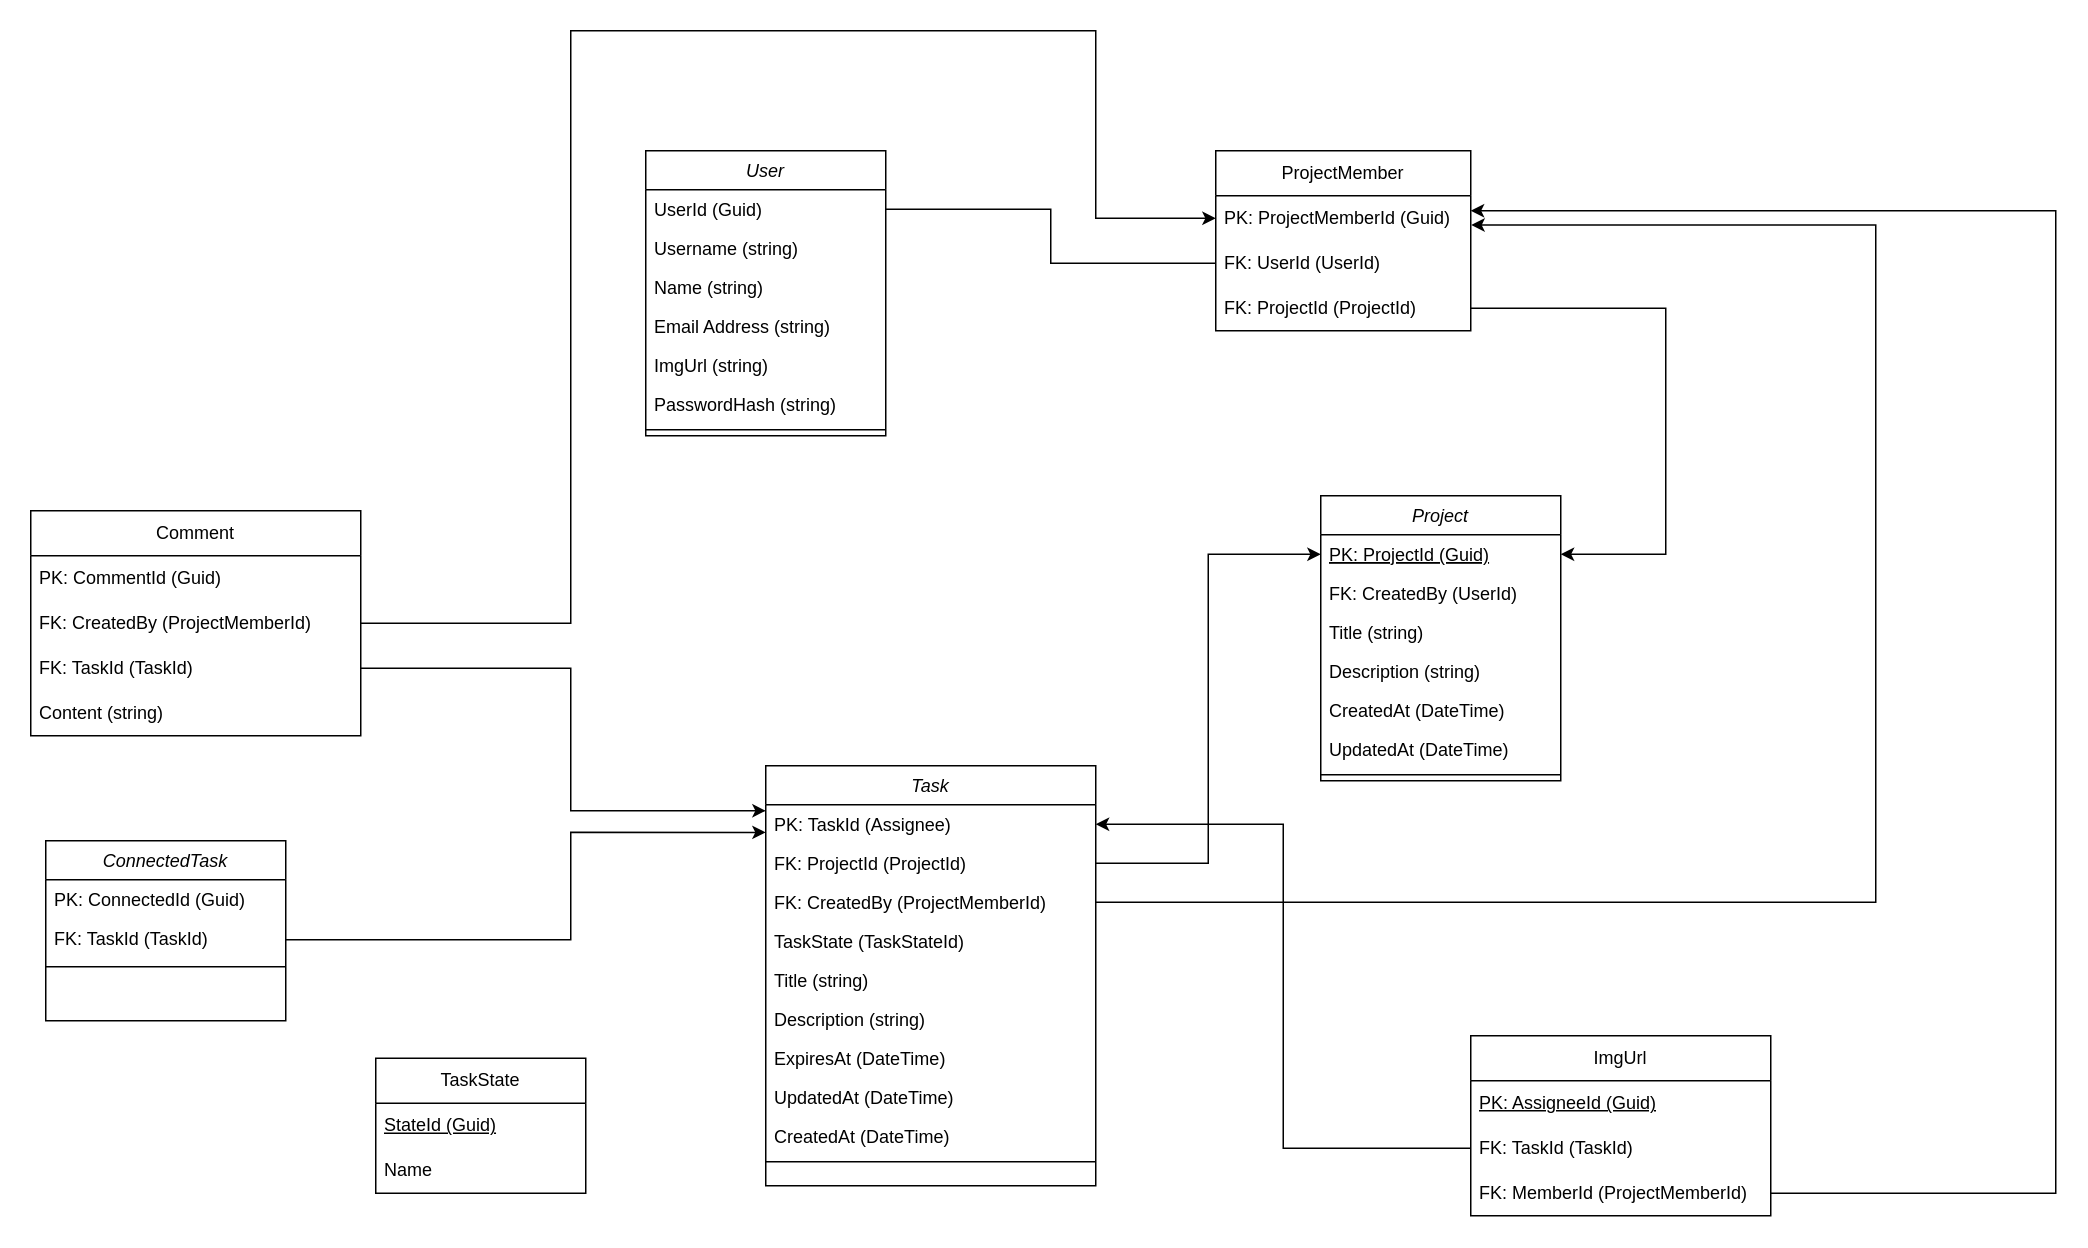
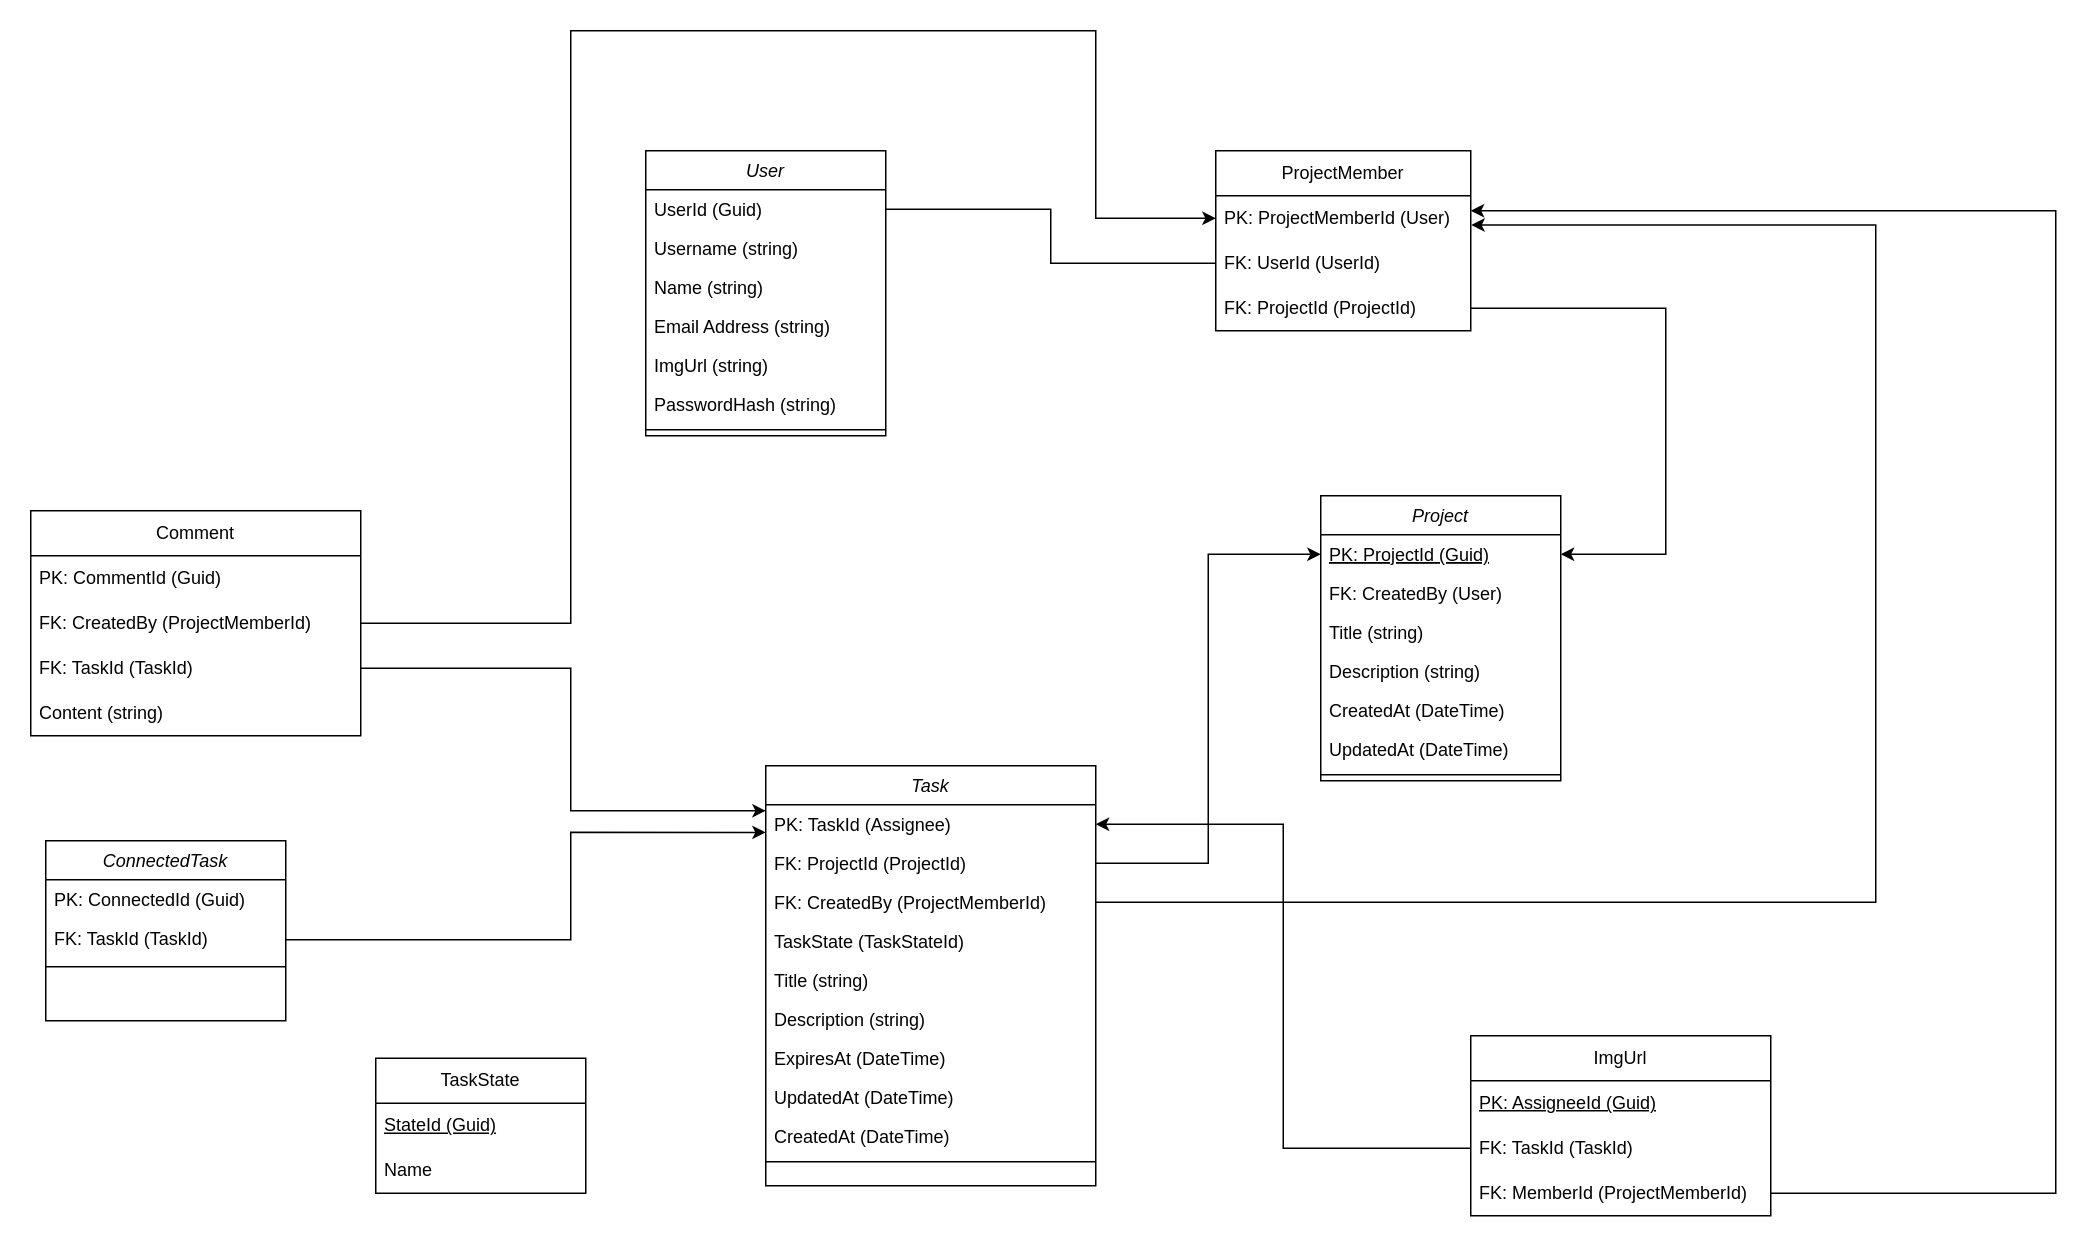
node "PK: ProjectMemberId (Guid)": label "PK: ProjectMemberId (Guid)" -> "PK: ProjectMemberId (User)"
node "FK: CreatedBy (UserId)": label "FK: CreatedBy (UserId)" -> "FK: CreatedBy (User)"
